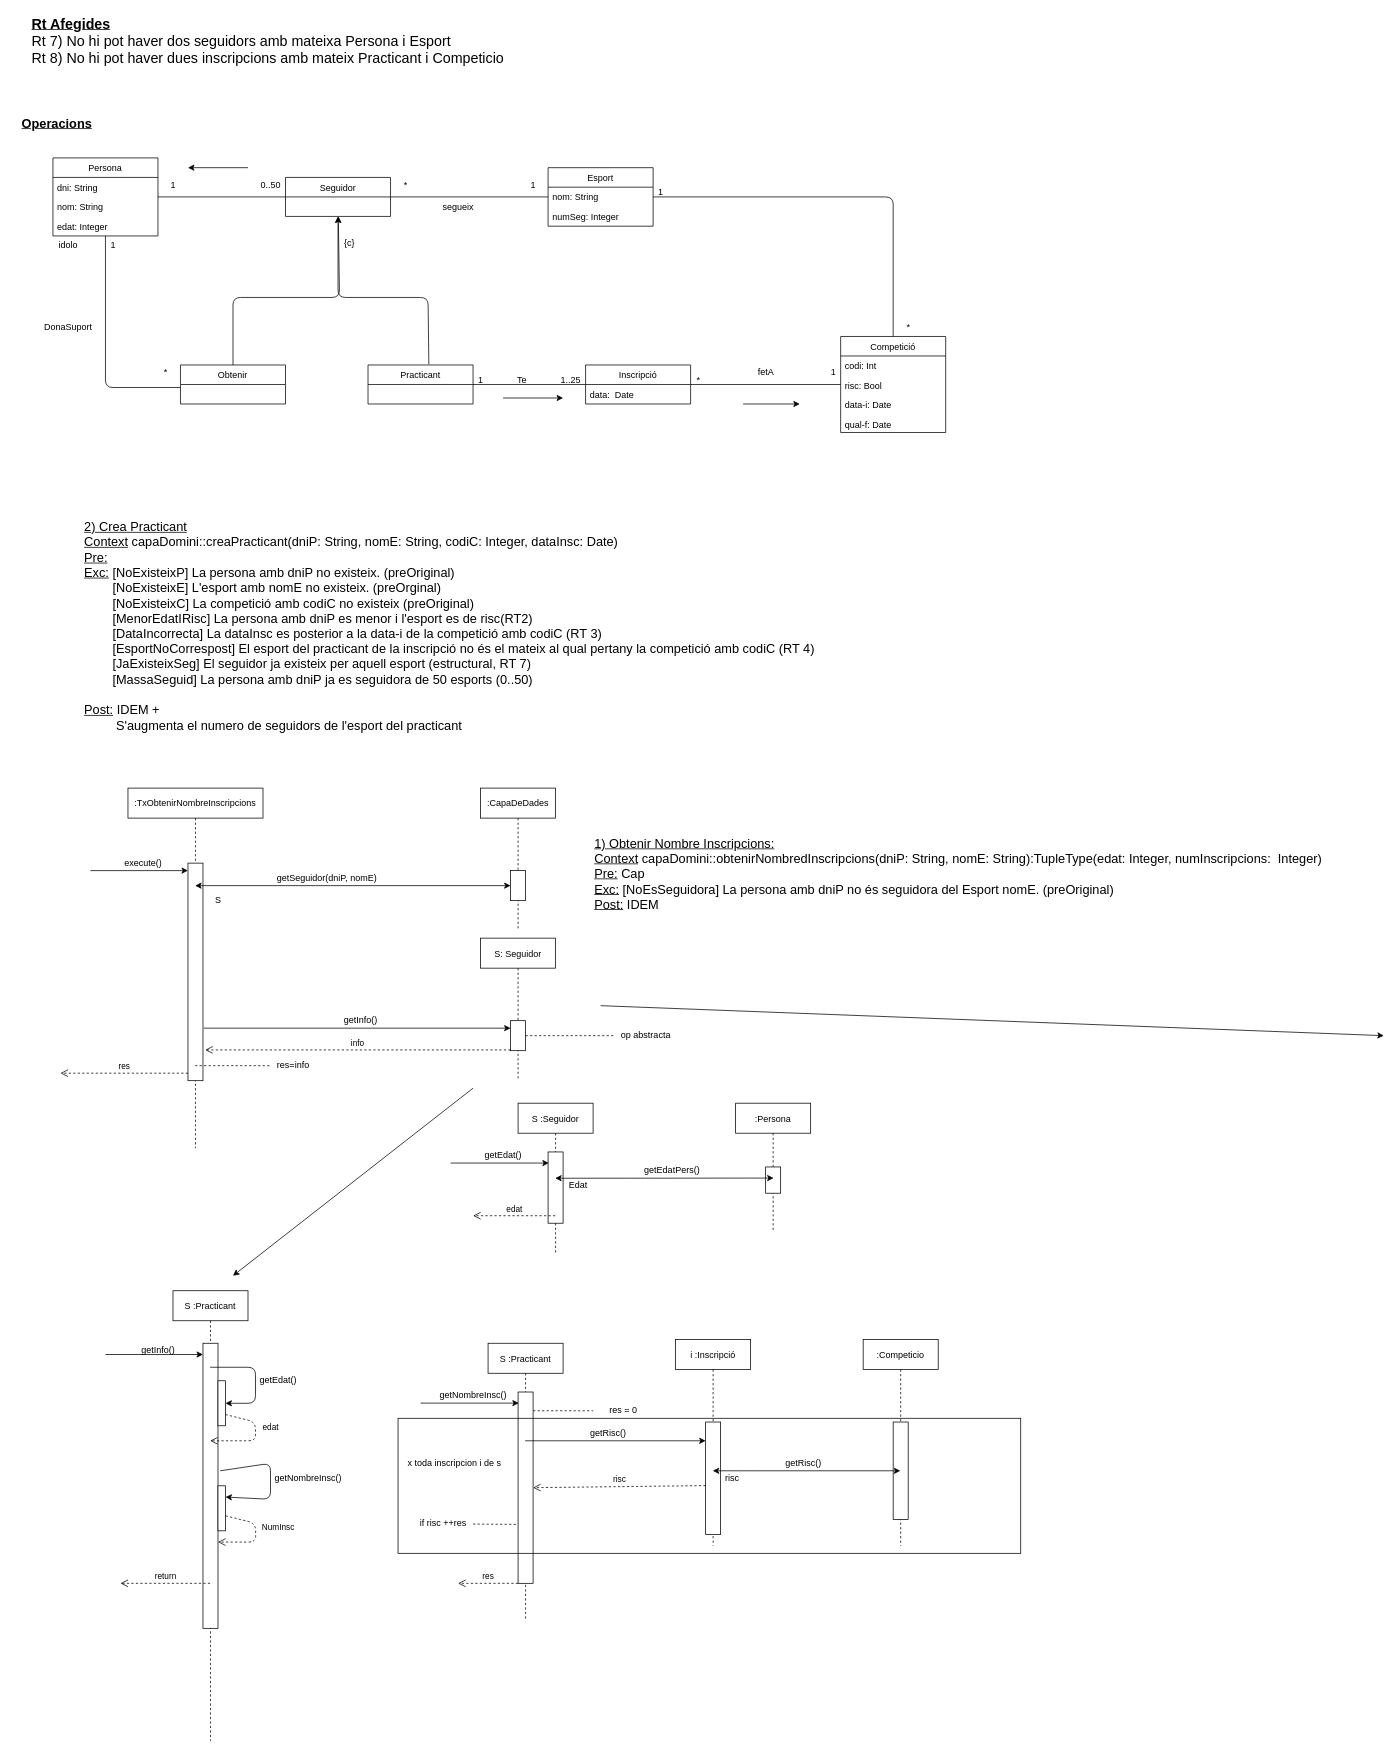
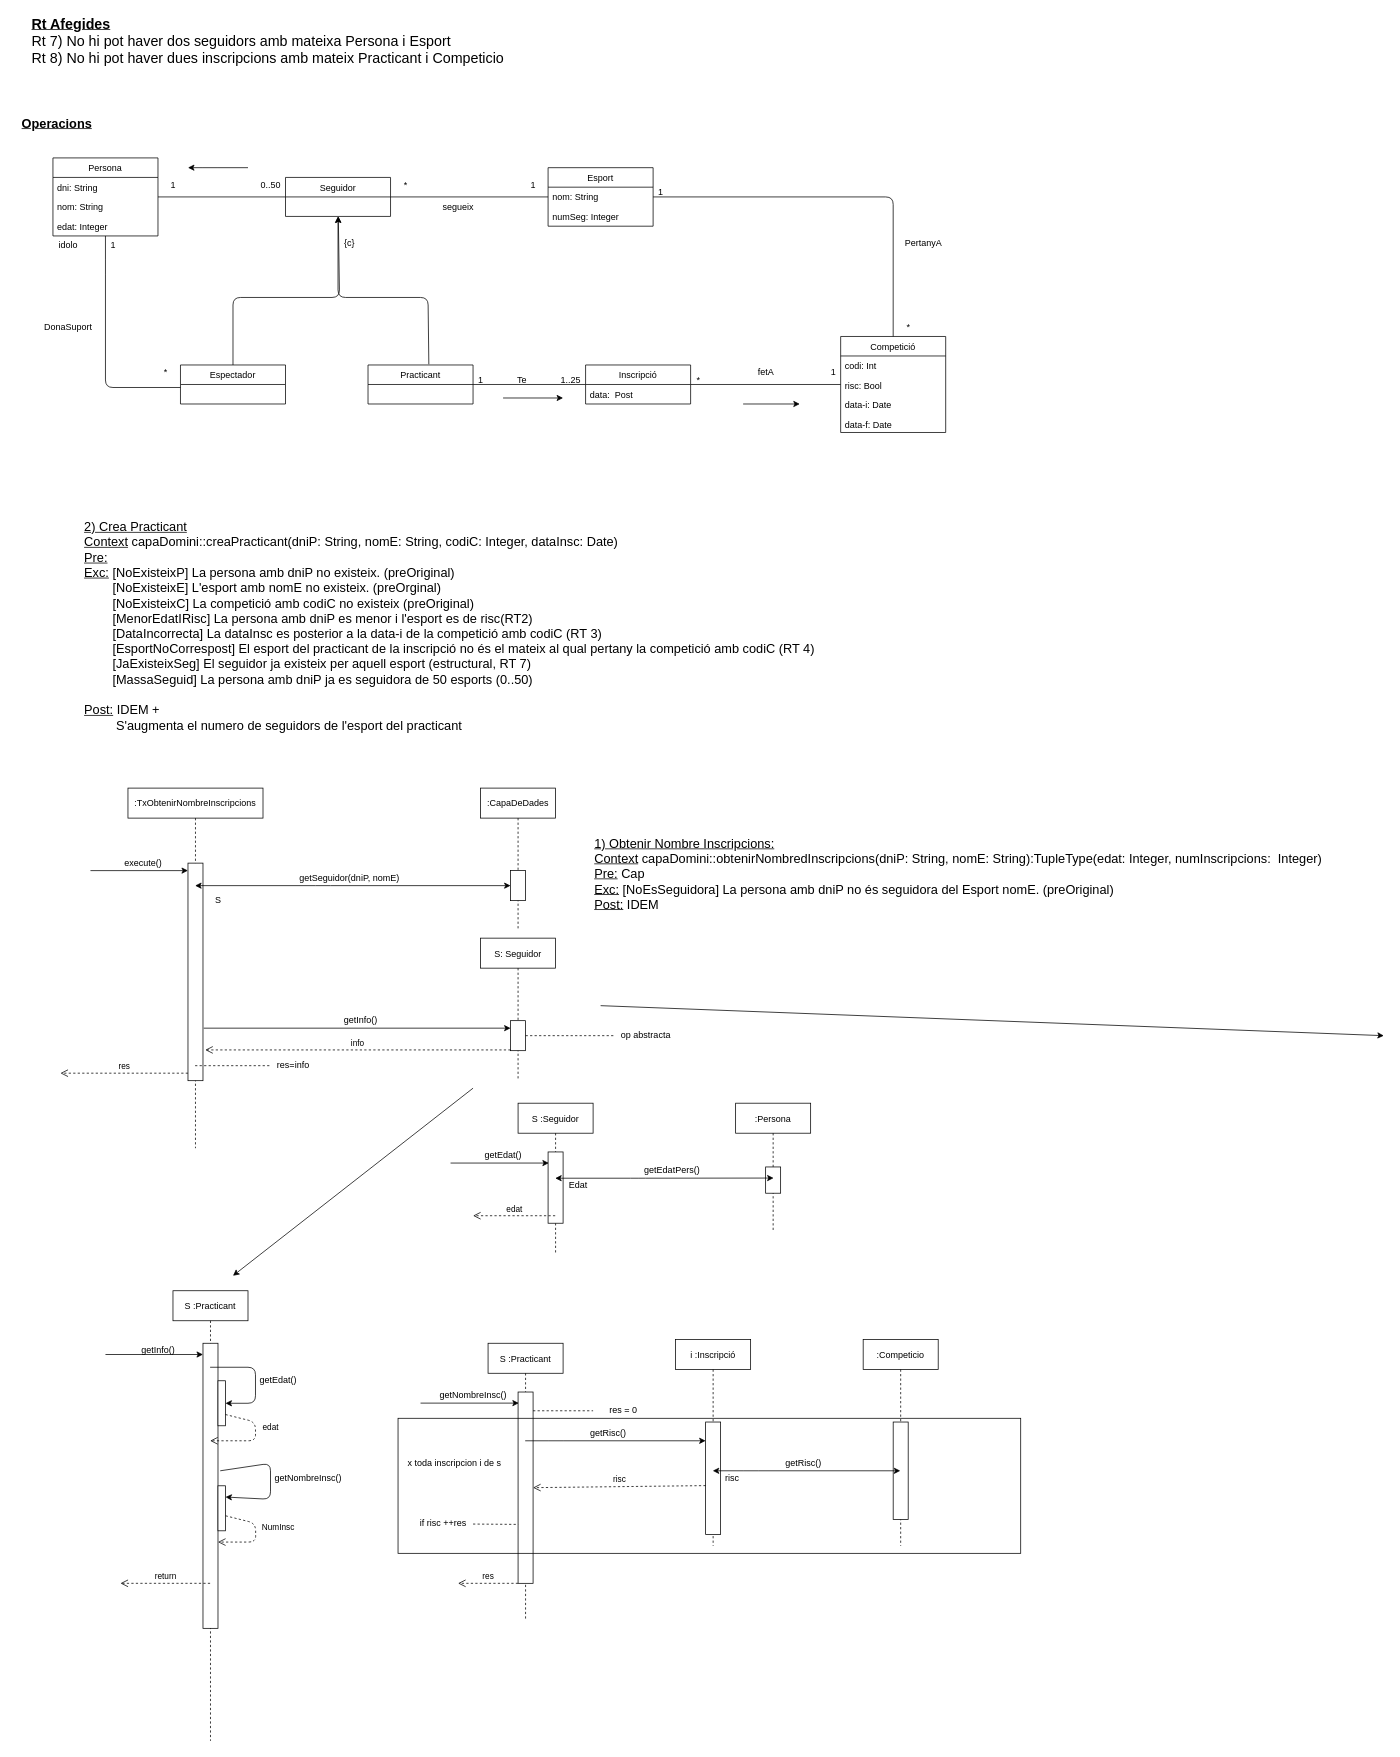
node "PertanyA": added
node "Obtenir": label "Obtenir" -> "Espectador"
node "data: Date": label "data: Date" -> "data: Post"
node "qual-f: Date": label "qual-f: Date" -> "data-f: Date"
node "getSeguidor(dniP, nomE)": moved (327, 878) -> (349, 878)
